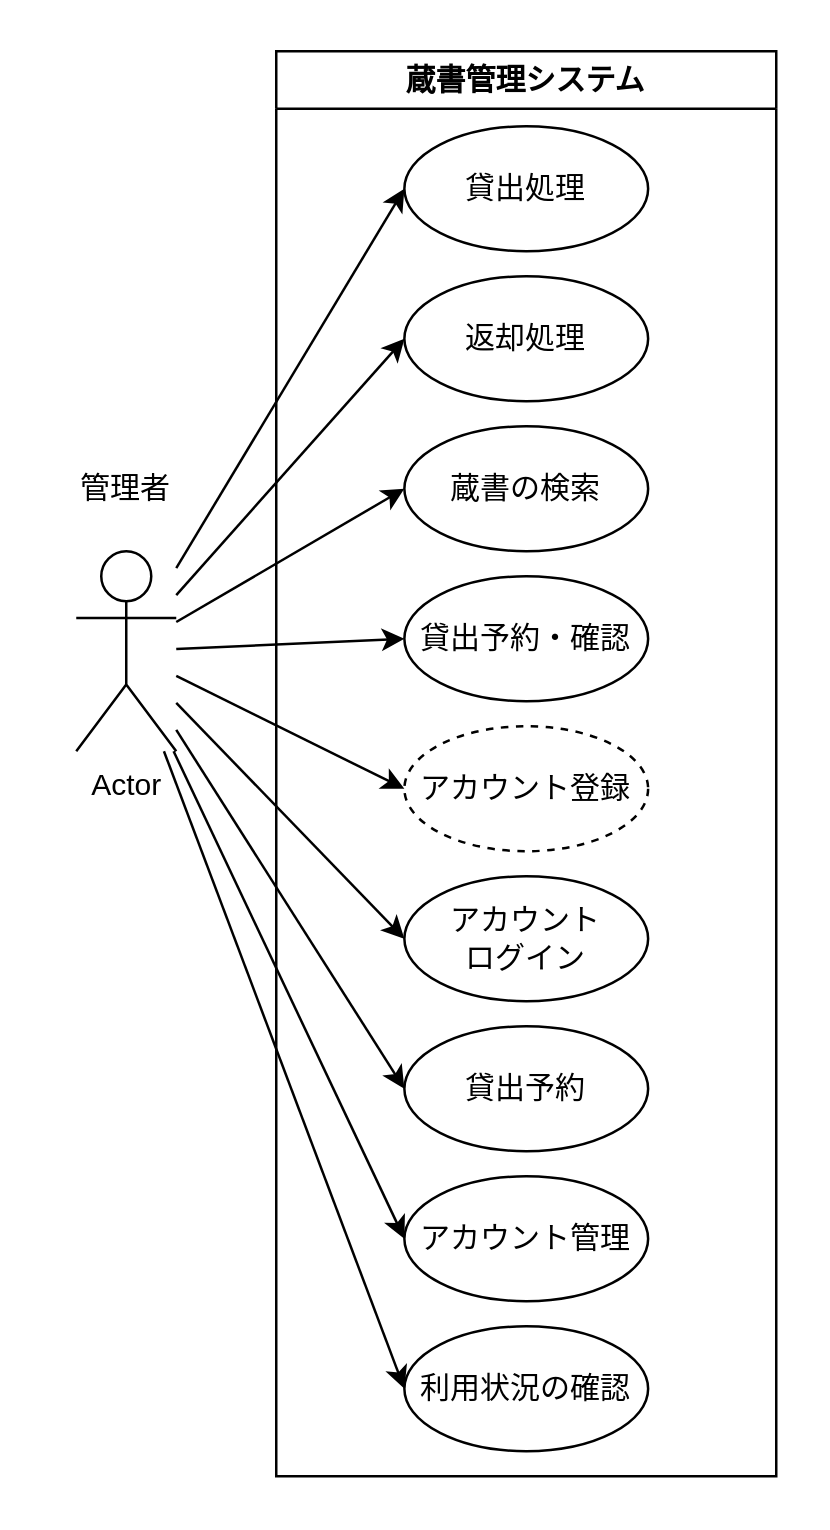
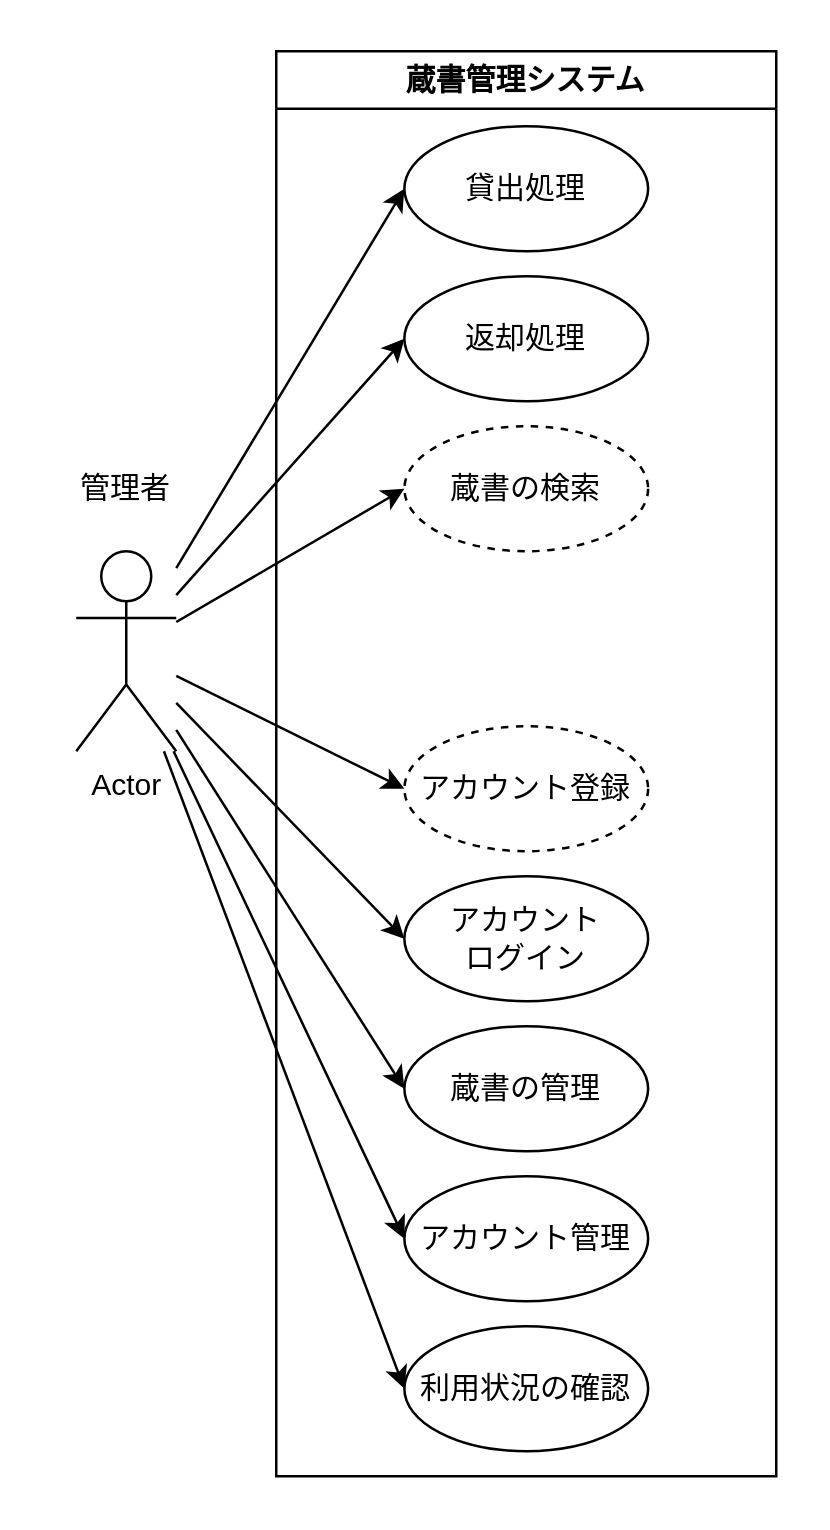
node "蔵書の検索": style solid -> dashed
node "貸出予約・確認": removed
edge "Actor" -> "貸出予約・確認": removed
node "貸出予約": label "貸出予約" -> "蔵書の管理"
